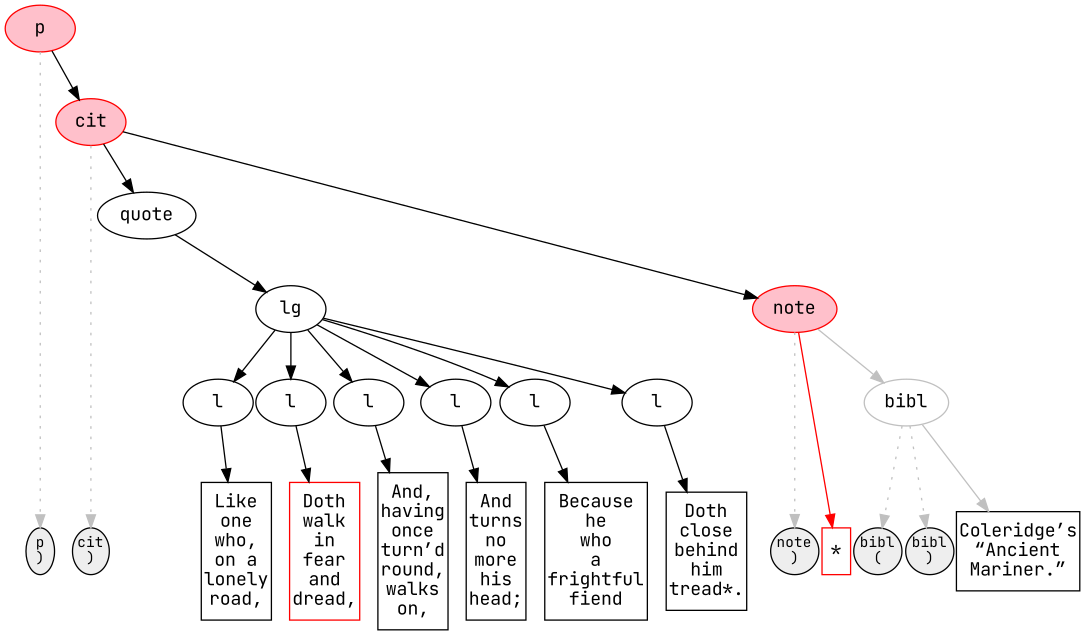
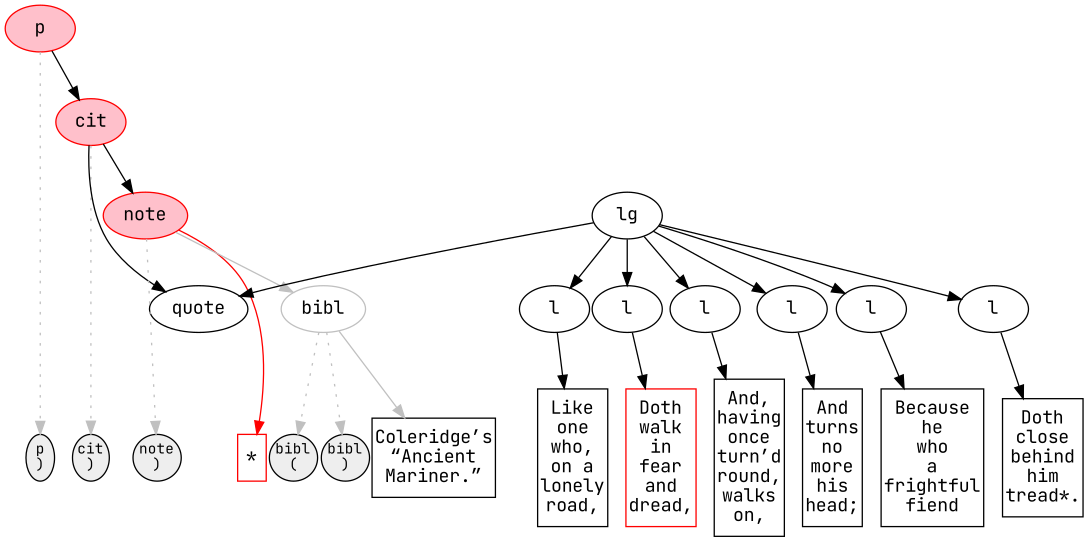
edge "quote" -> "lg": reversed
